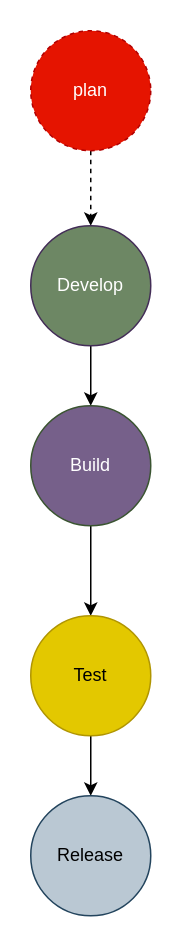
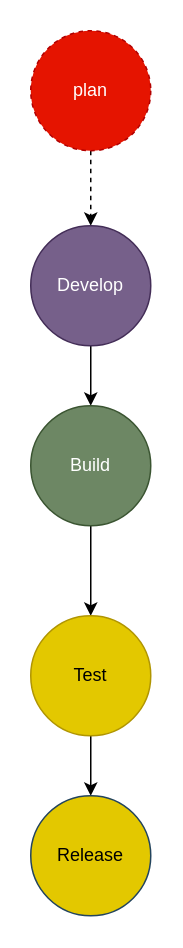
node "Develop": fillcolor #6d8764 -> #76608a
node "Build": fillcolor #76608a -> #6d8764
node "Release": fillcolor #bac8d3 -> #e3c800
